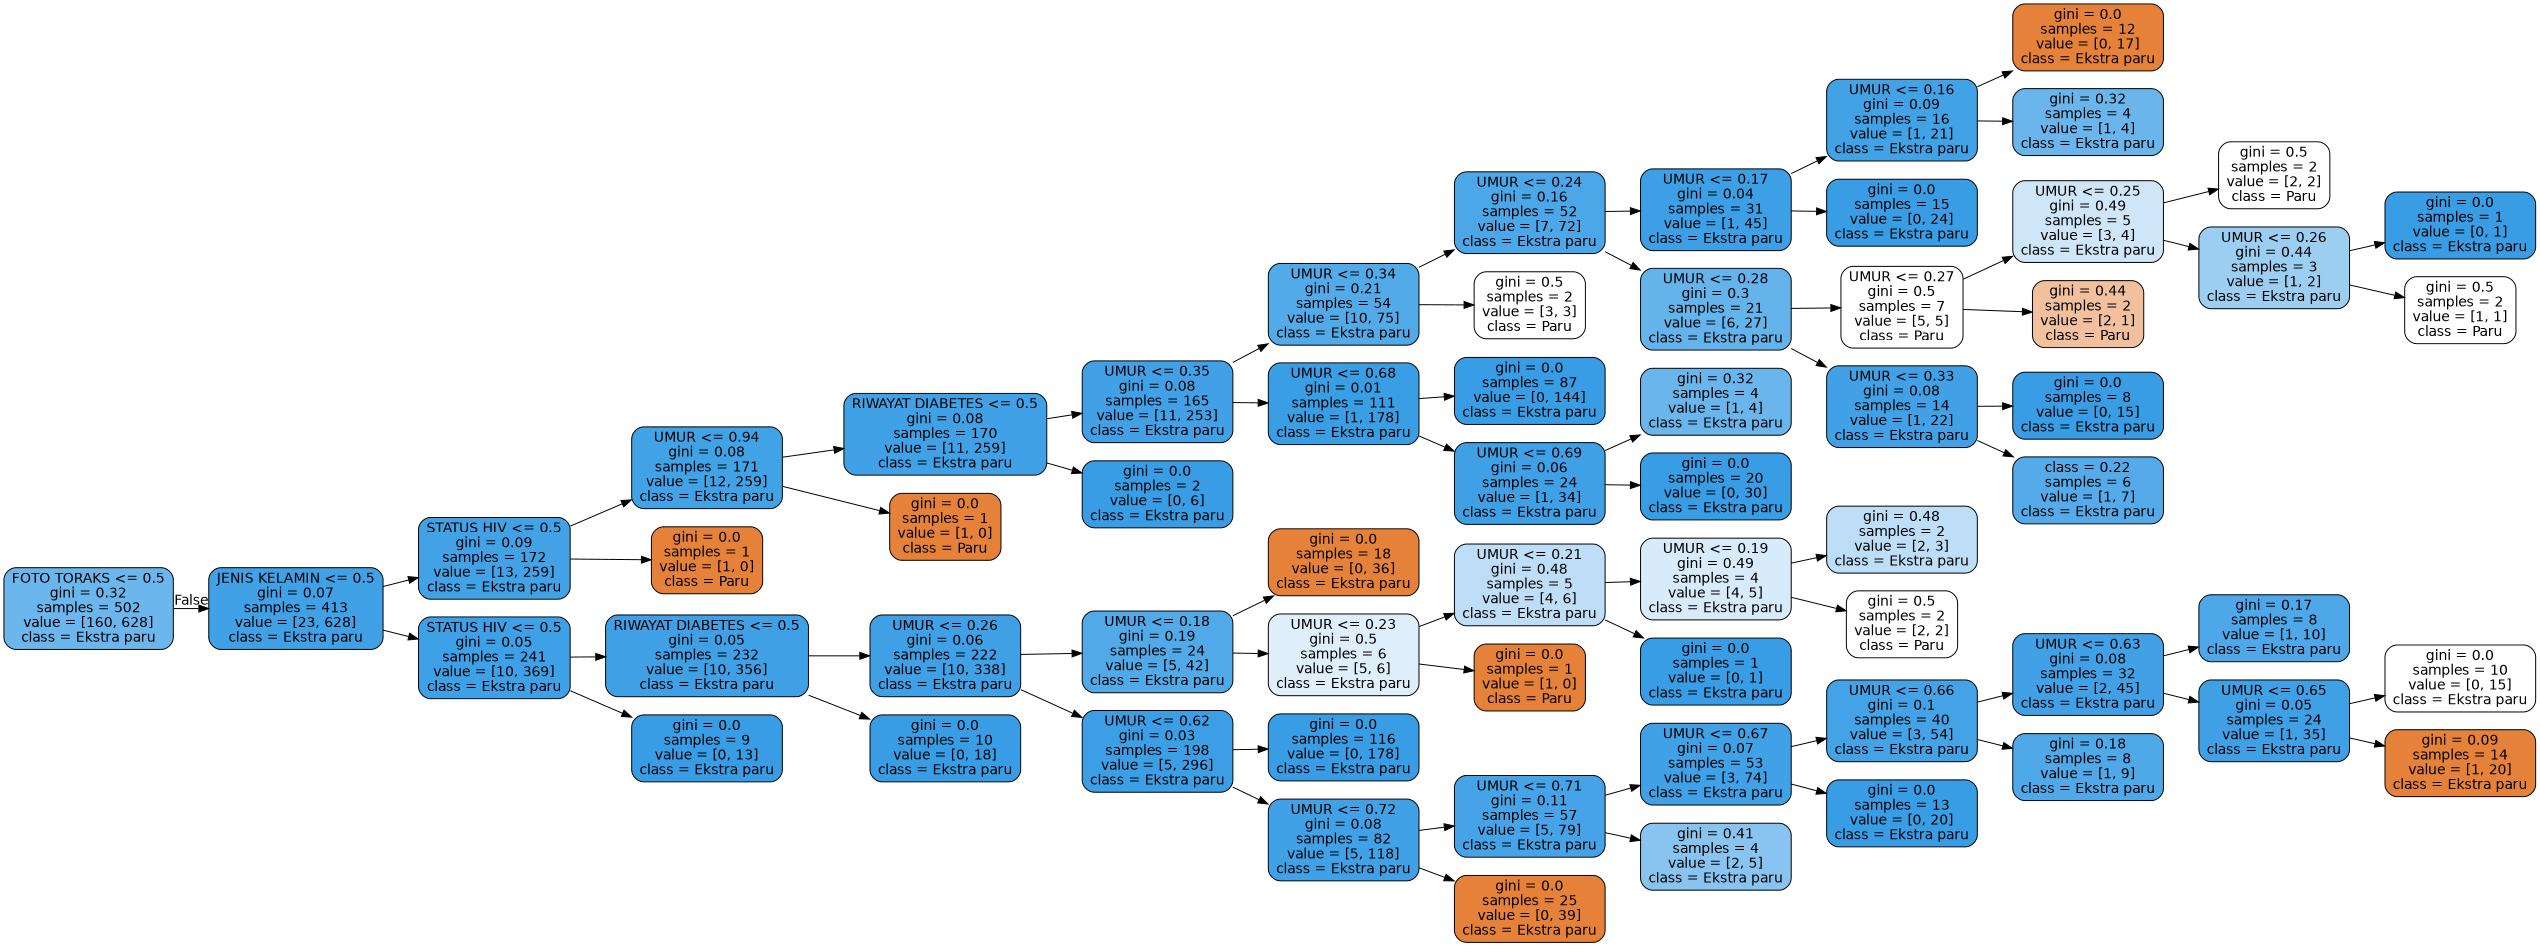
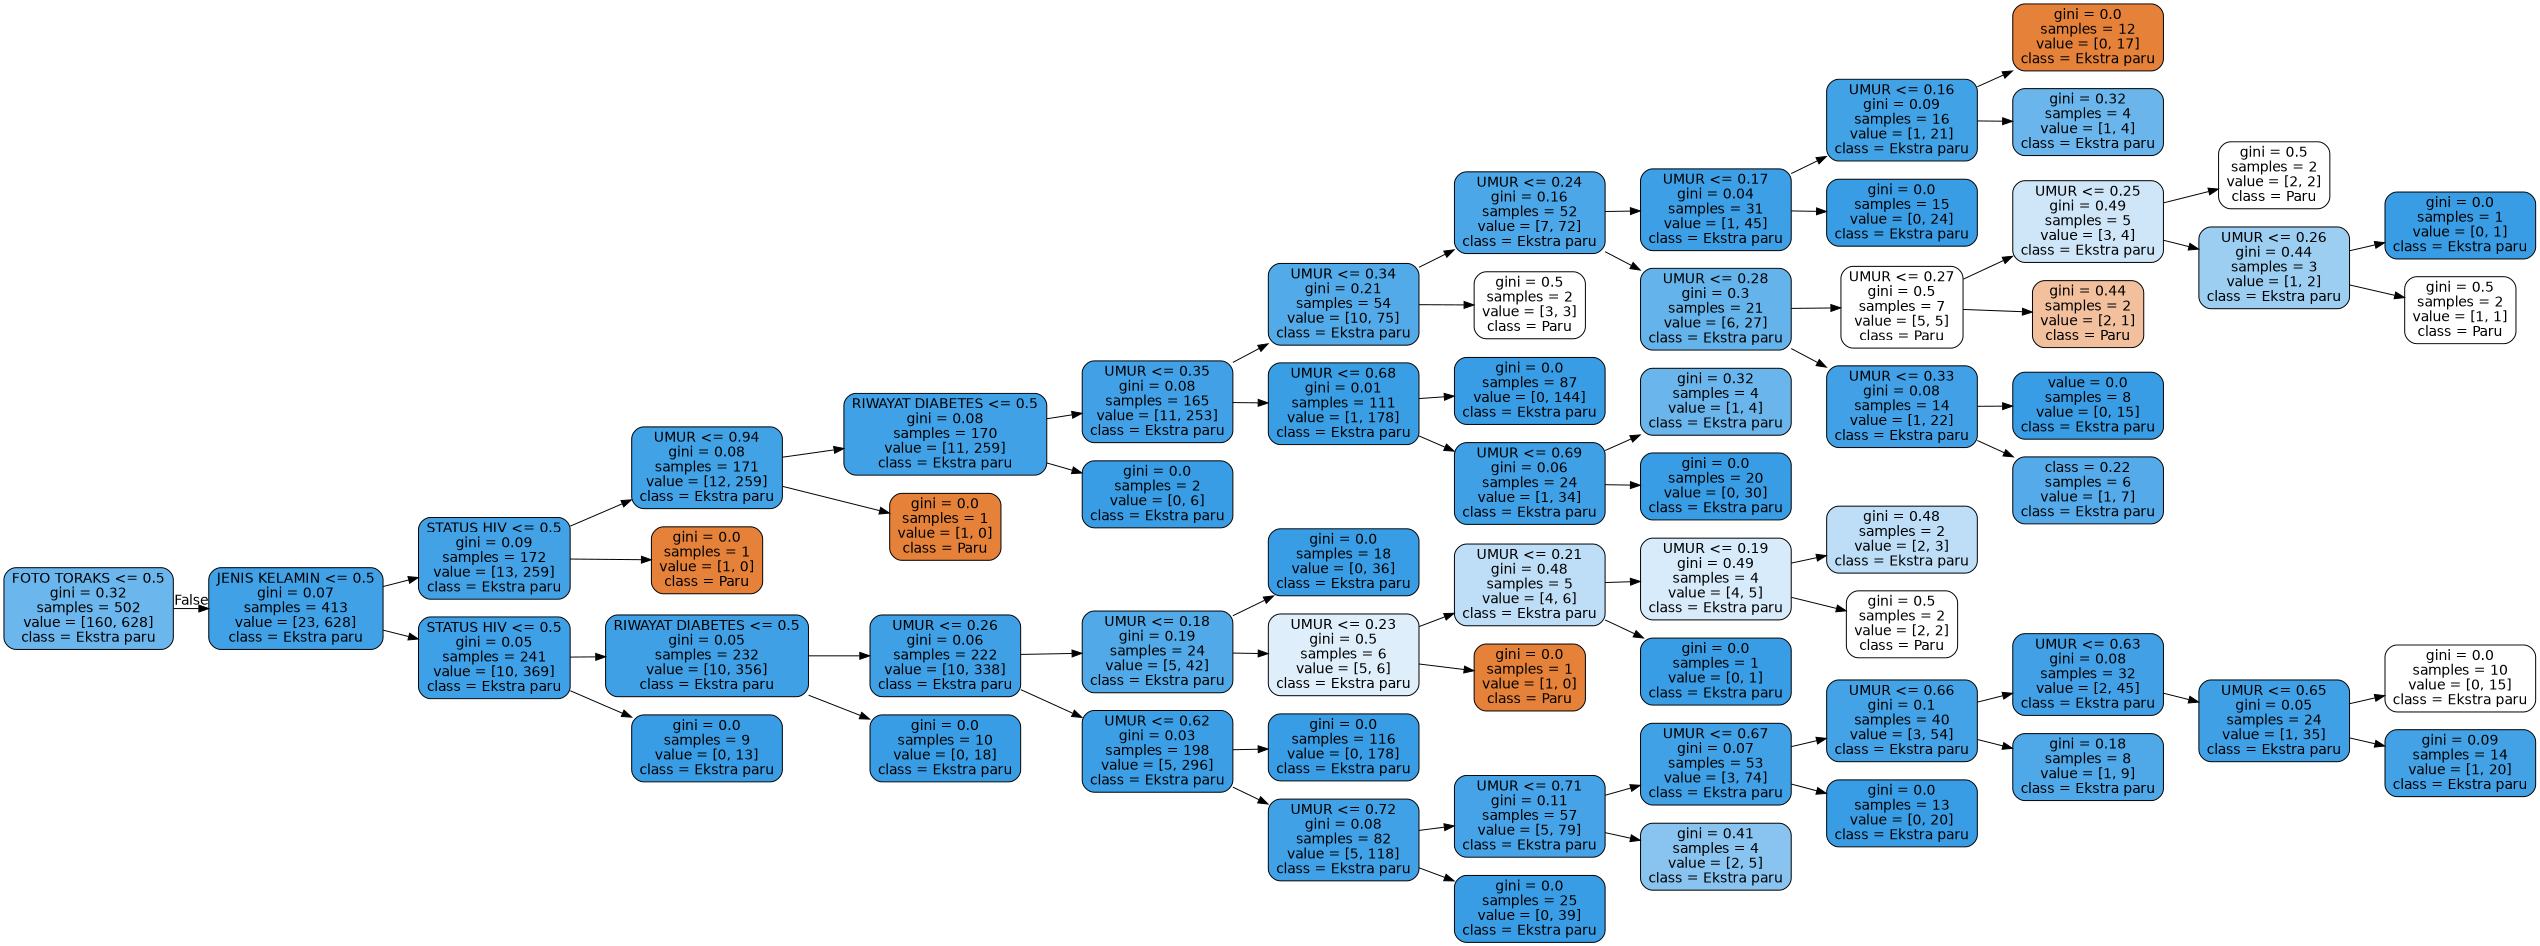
node "gini = 0.0 samples = 8 value = [0, 15] class = Ekstra paru": label "gini = 0.0 samples = 8 value = [0, 15] class = Ekstra paru" -> "value = 0.0 samples = 8 value = [0, 15] class = Ekstra paru"
node "gini = 0.0 samples = 18 value = [0, 36] class = Ekstra paru": fillcolor #e58139 -> #399de5
node "gini = 0.17 samples = 8 value = [1, 10] class = Ekstra paru": removed
node "gini = 0.09 samples = 14 value = [1, 20] class = Ekstra paru": fillcolor #e58139 -> #43a2e6
node "gini = 0.0 samples = 25 value = [0, 39] class = Ekstra paru": fillcolor #e58139 -> #399de5
